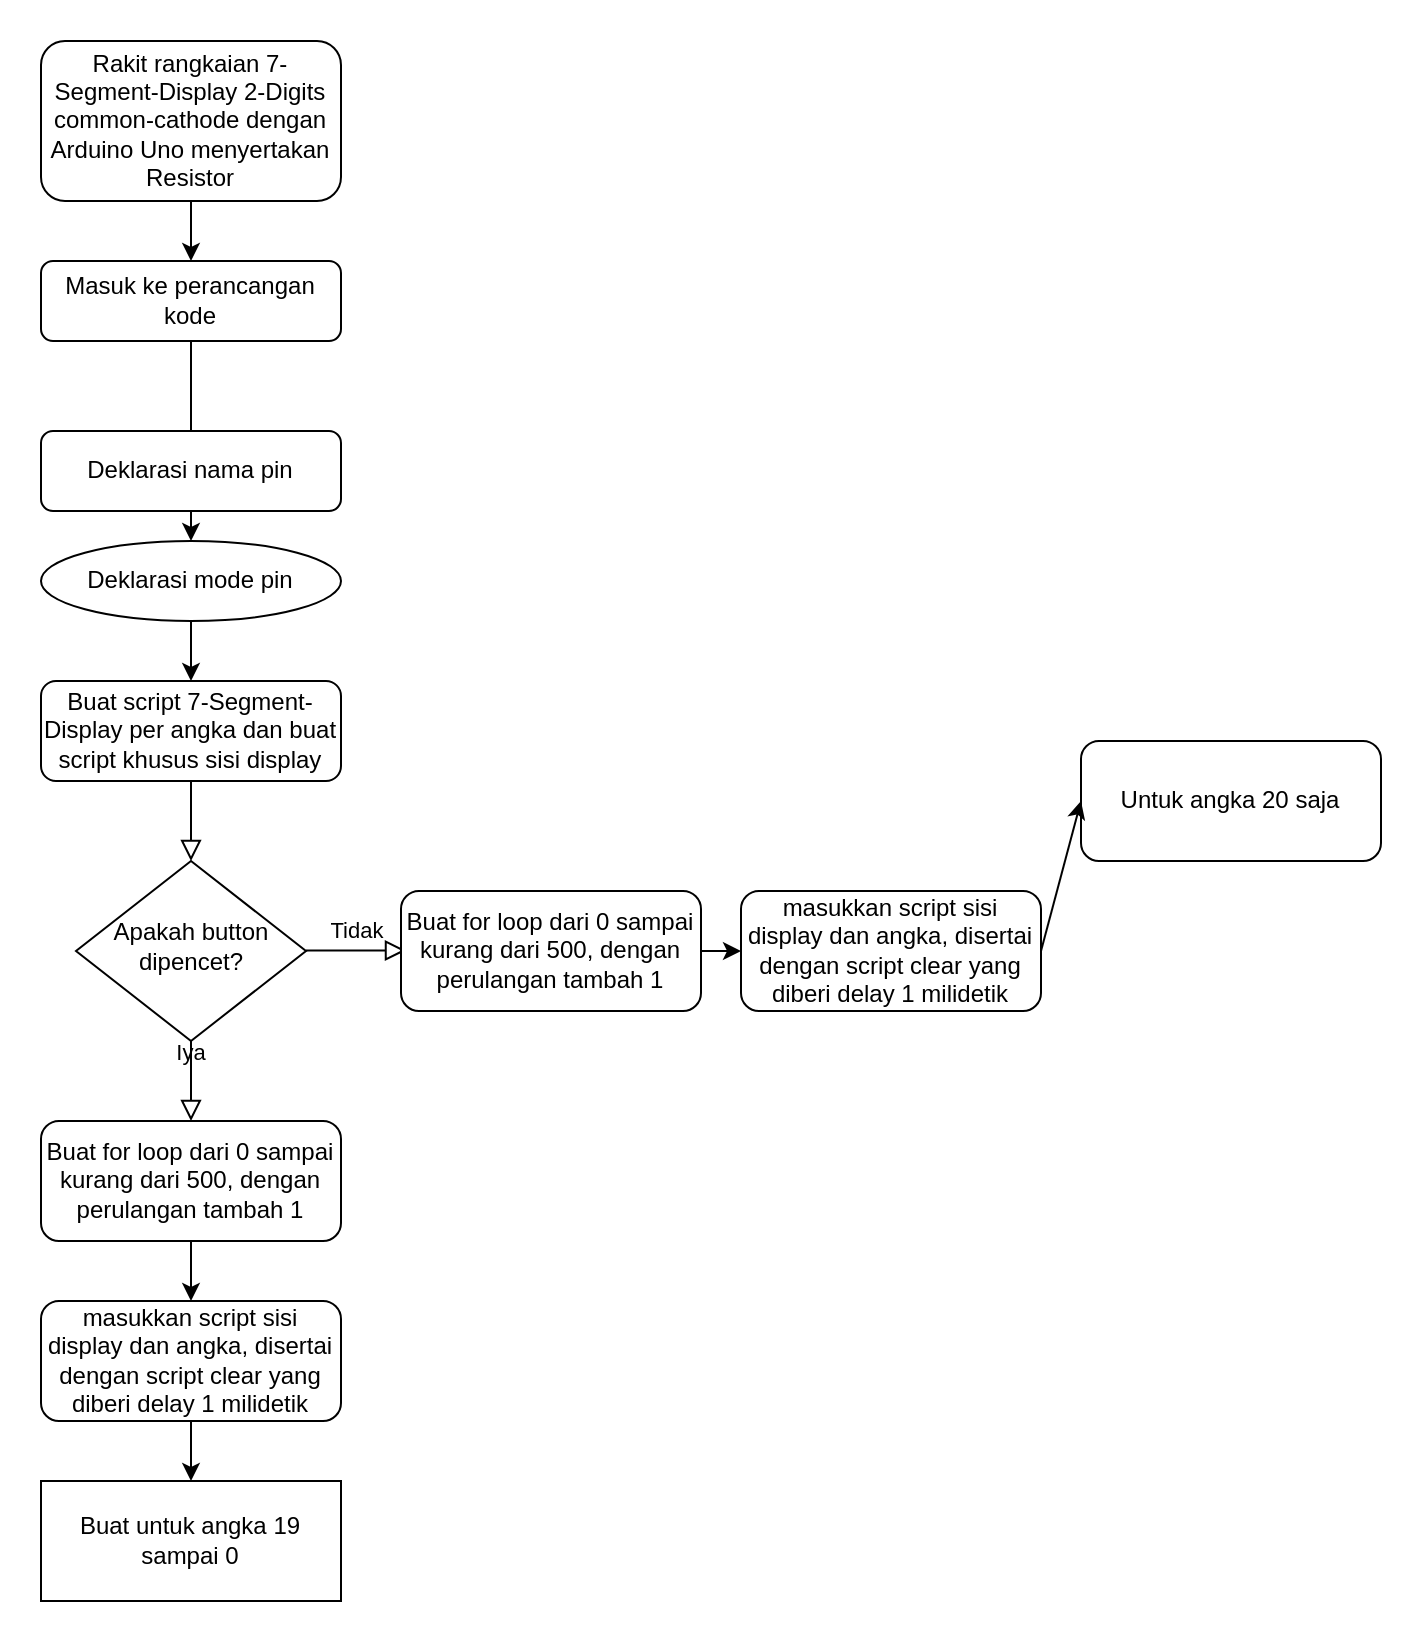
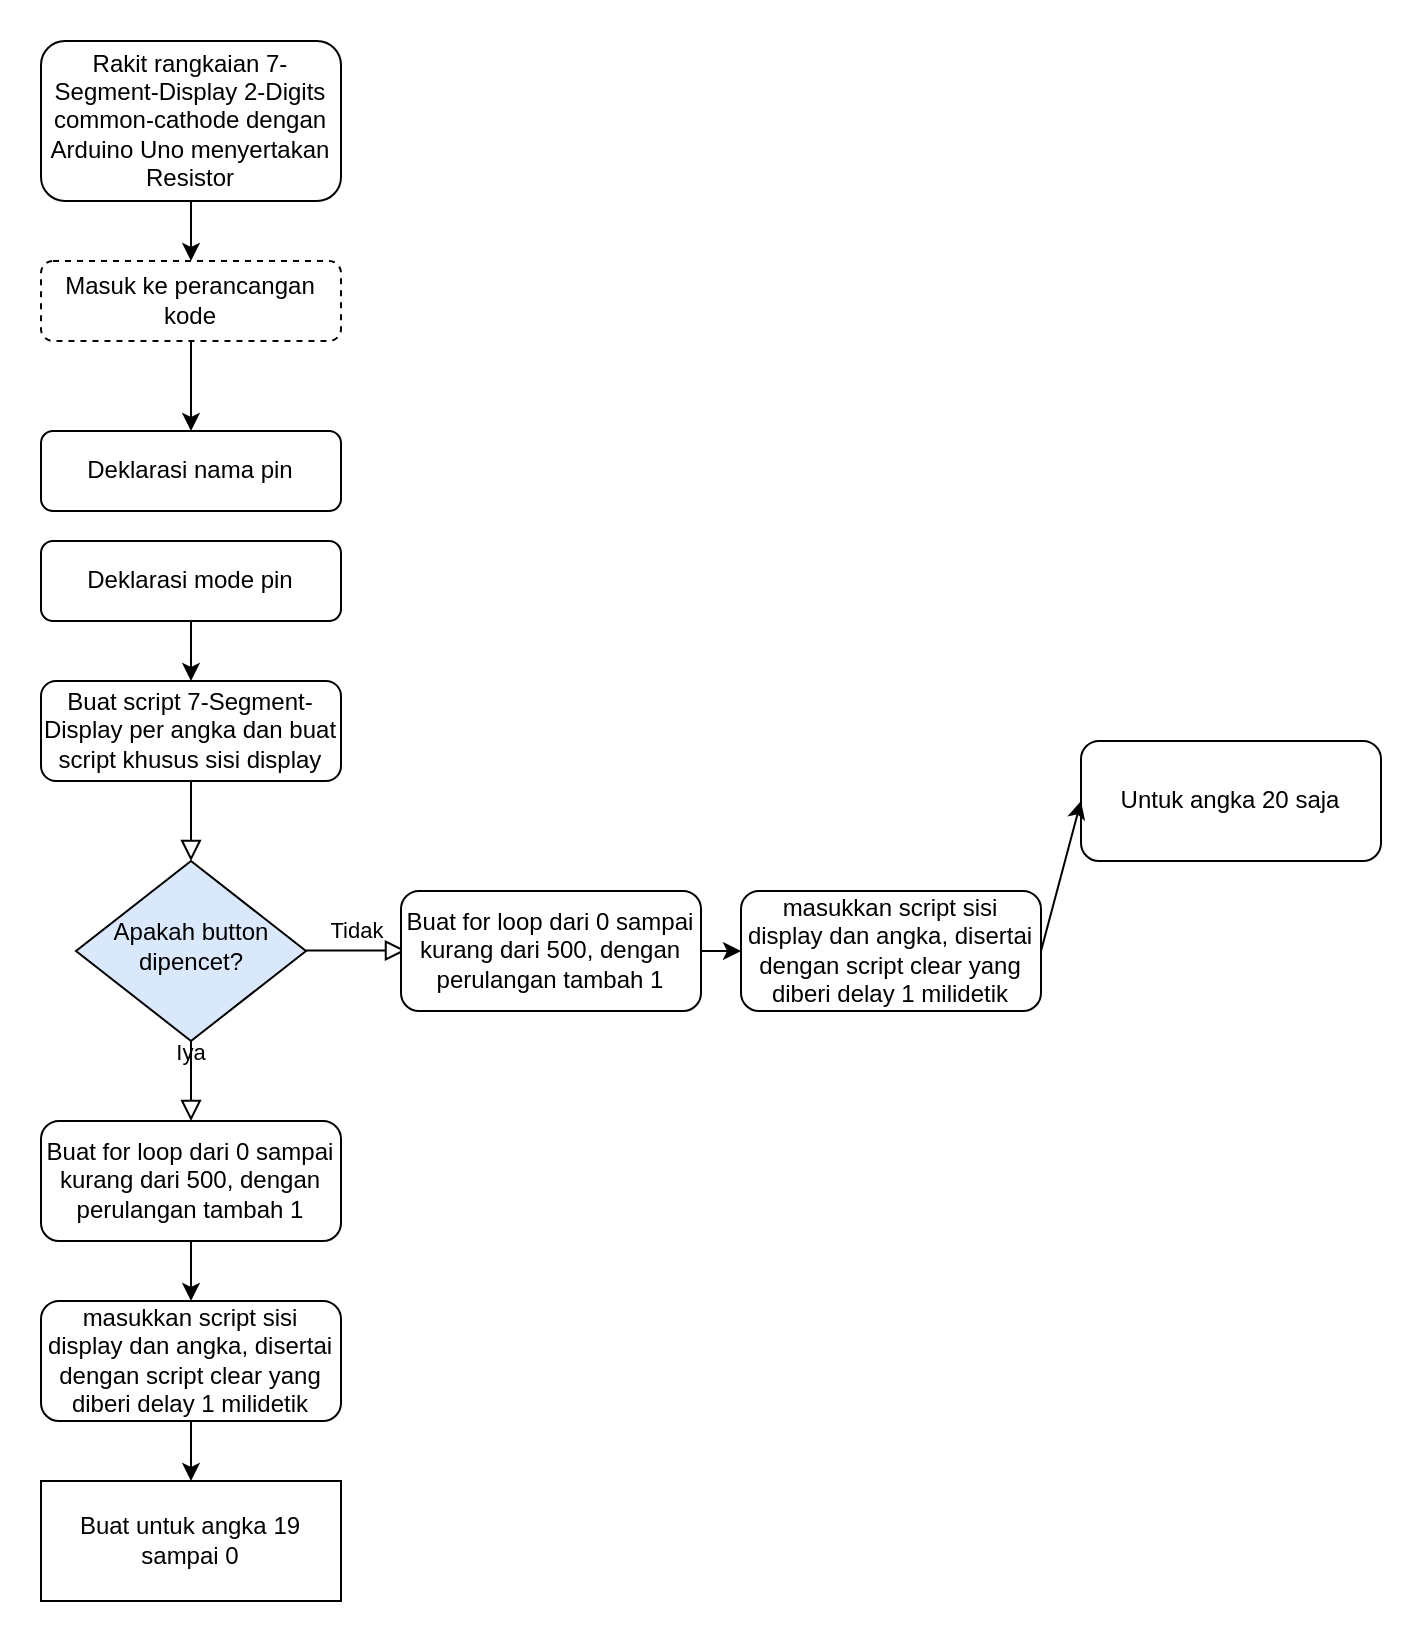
node "Masuk ke perancangan kode": style solid -> dashed
edge "Masuk ke perancangan kode" -- "Deklarasi nama pin": arrowhead none -> classic
edge "Deklarasi nama pin" -> "Deklarasi mode pin": removed
node "Deklarasi mode pin": shape ellipse -> rounded rectangle
node "Apakah button dipencet?": fillcolor #ffffff -> #dae8fc
